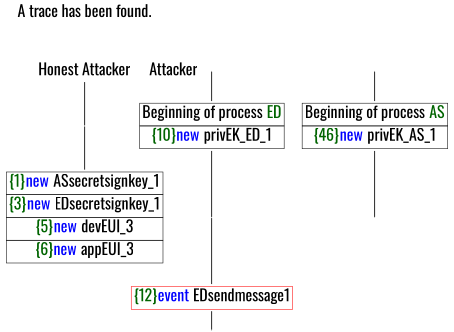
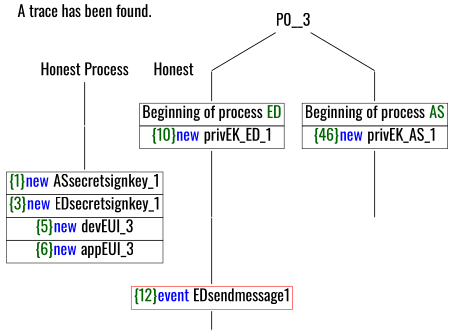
node "P0__3": added
node "Honest Attacker": label "Honest Attacker" -> "Honest Process"
node "Attacker": label "Attacker" -> "Honest"
